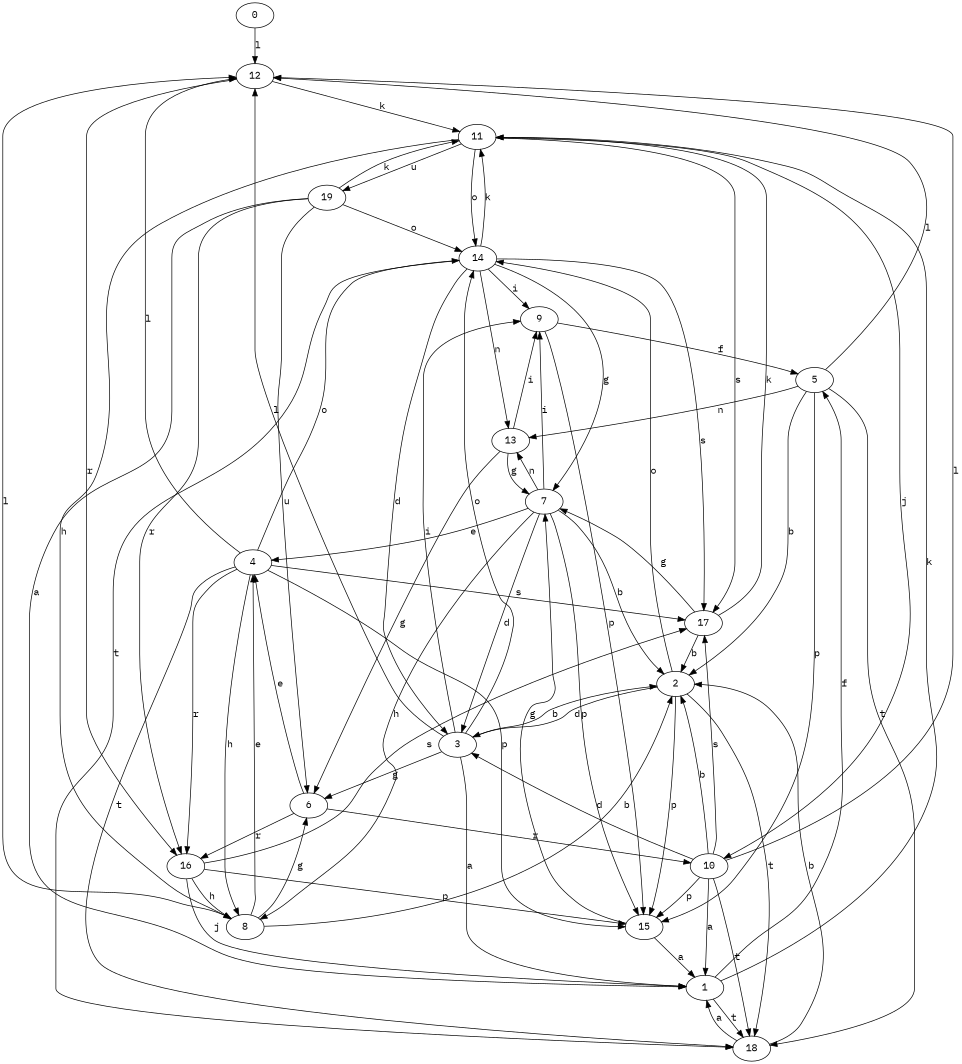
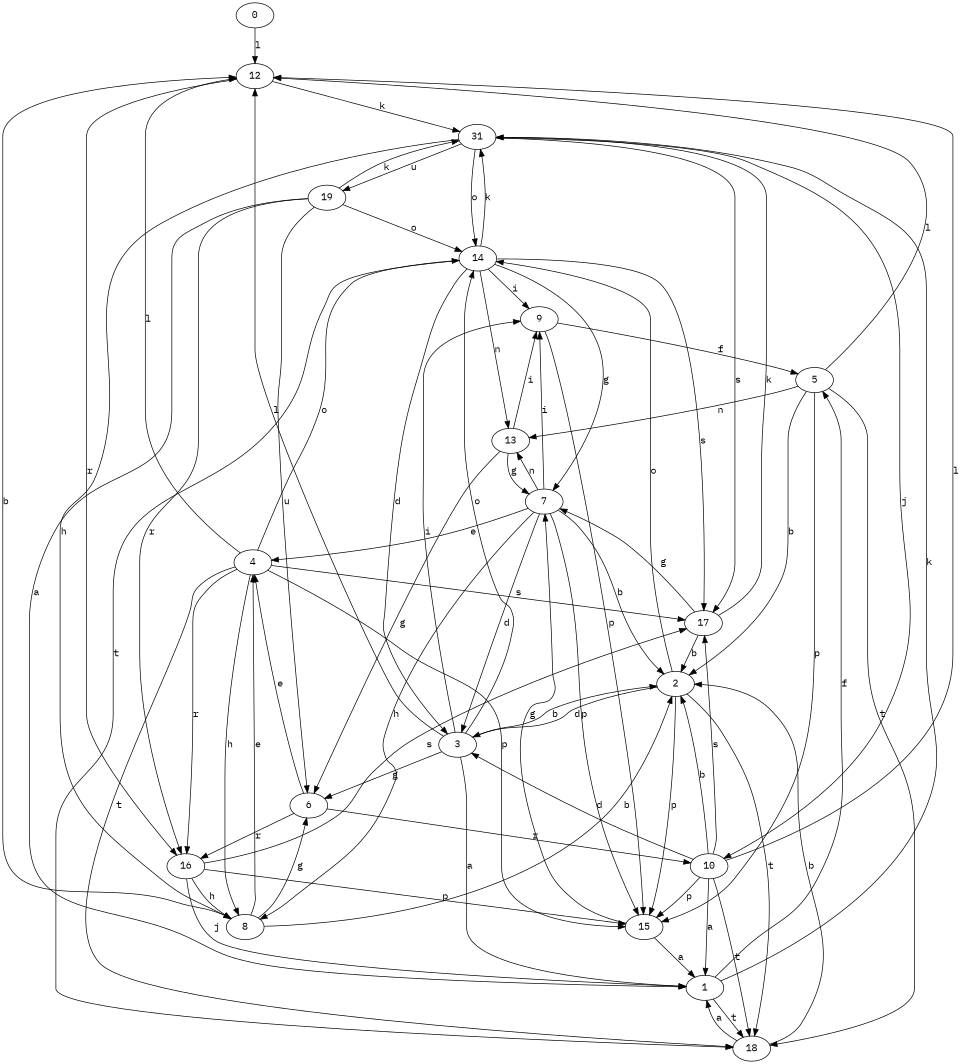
node "11": label "11" -> "31"
edge "8" -> "12": label "l" -> "b"
